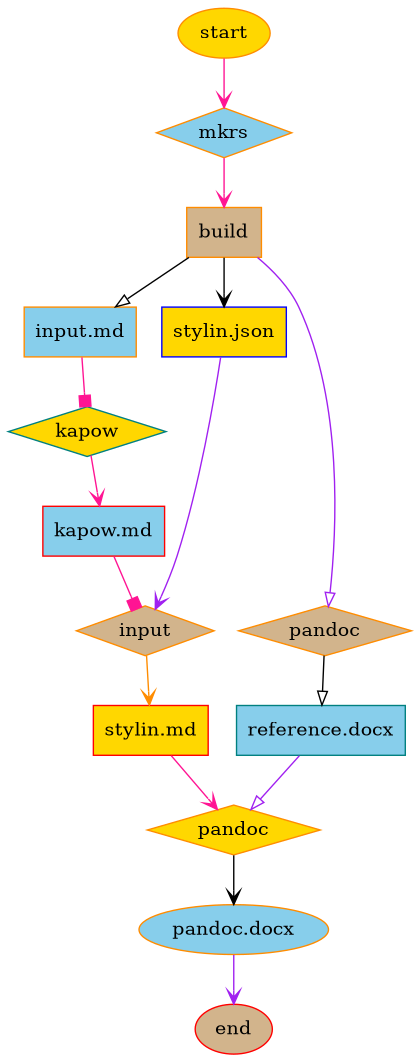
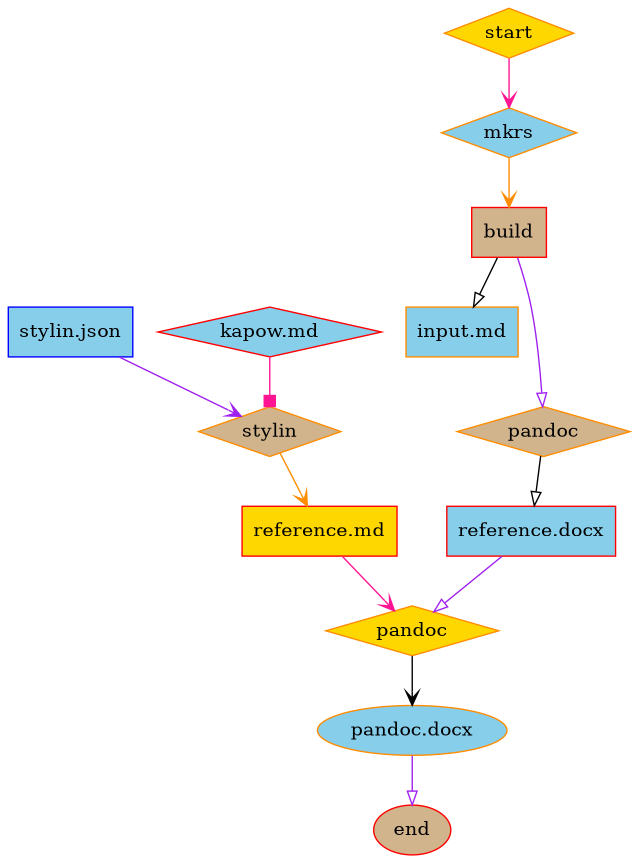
node "start": shape ellipse -> diamond
edge "mkrs" -> "build": color deeppink -> darkorange
node "build": color darkorange -> red
edge "build" -> "stylin.json": removed
node "stylin.json": fillcolor gold -> skyblue
node "kapow": removed
node "kapow.md": shape box -> diamond
node "input": label "input" -> "stylin"
node "stylin.md": label "stylin.md" -> "reference.md"
node "reference.docx": color teal -> red
edge "pandoc.docx" -> "end": arrowhead vee -> onormal
